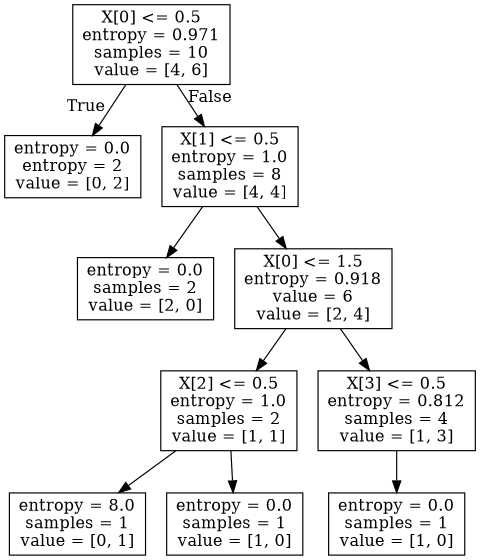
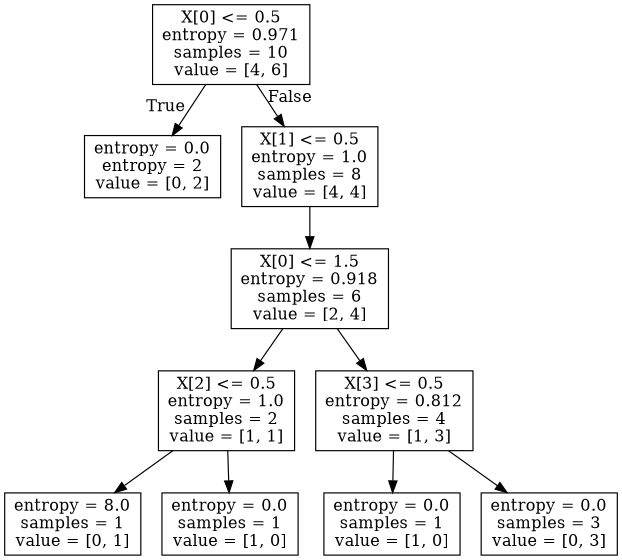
node "entropy = 0.0 samples = 2 value = [2, 0]": removed
node "X[0] <= 1.5 entropy = 0.918 value = 6 value = [2, 4]": label "X[0] <= 1.5 entropy = 0.918 value = 6 value = [2, 4]" -> "X[0] <= 1.5 entropy = 0.918 samples = 6 value = [2, 4]"
node "entropy = 0.0 samples = 3 value = [0, 3]": added
